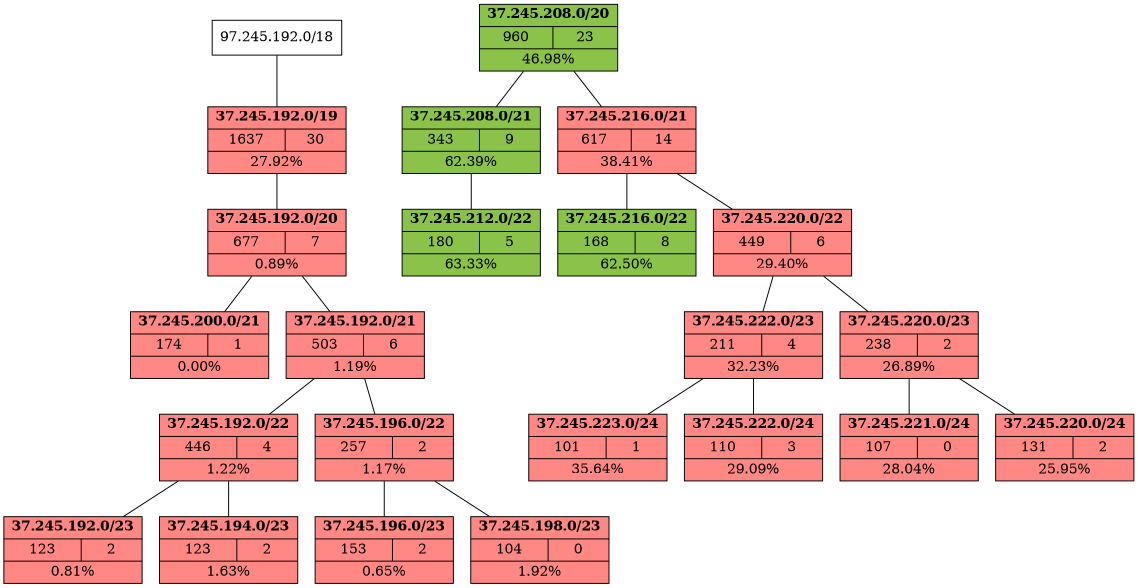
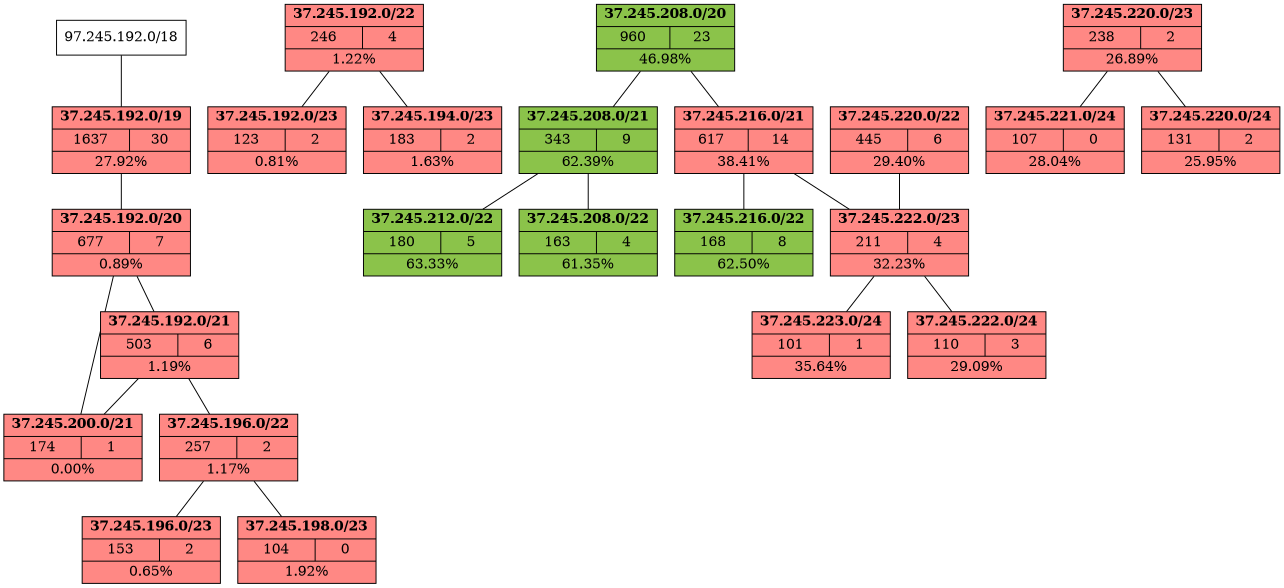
edge "37.245.216.0/21" -- "37.245.220.0/22": now "37.245.216.0/21" -- "37.245.222.0/23"
node "37.245.220.0/22": text "449" -> "445"
node "37.245.208.0/22": added
edge "37.245.220.0/22" -- "37.245.220.0/23": removed
edge "37.245.192.0/21" -- "37.245.192.0/22": now "37.245.192.0/21" -- "37.245.200.0/21"
node "37.245.192.0/22": text "446" -> "246"
node "37.245.194.0/23": text "123" -> "183"
